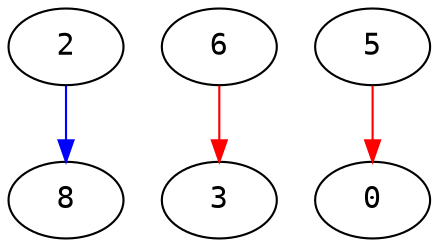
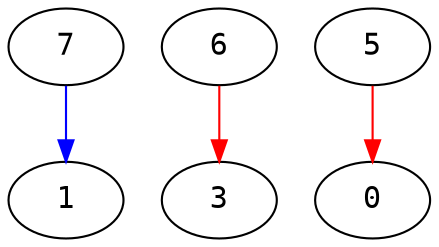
node "2": label "2" -> "7"
node "8": label "8" -> "1"
